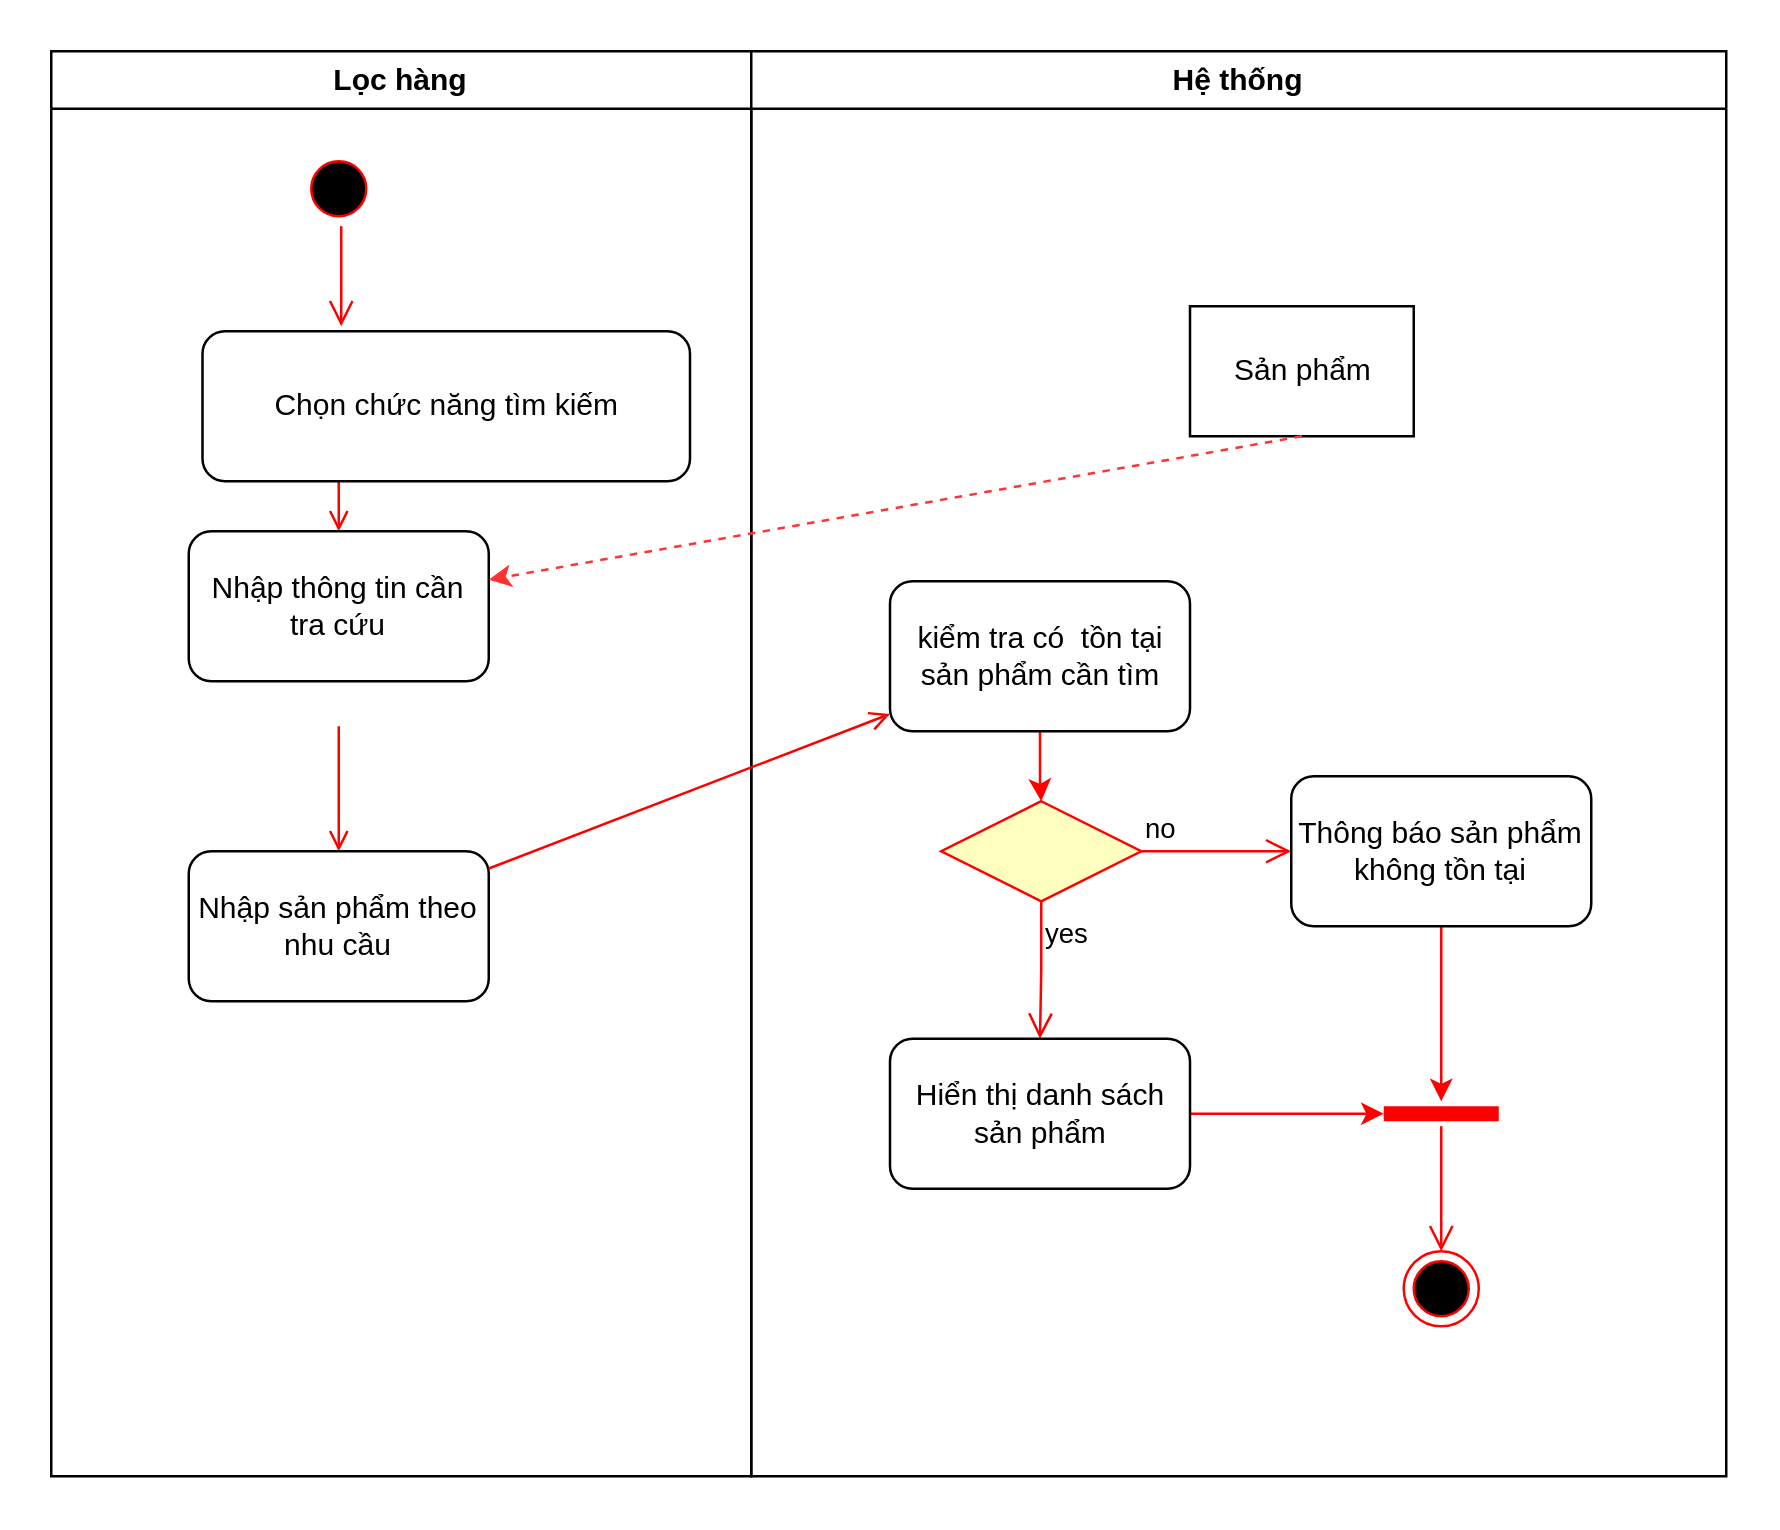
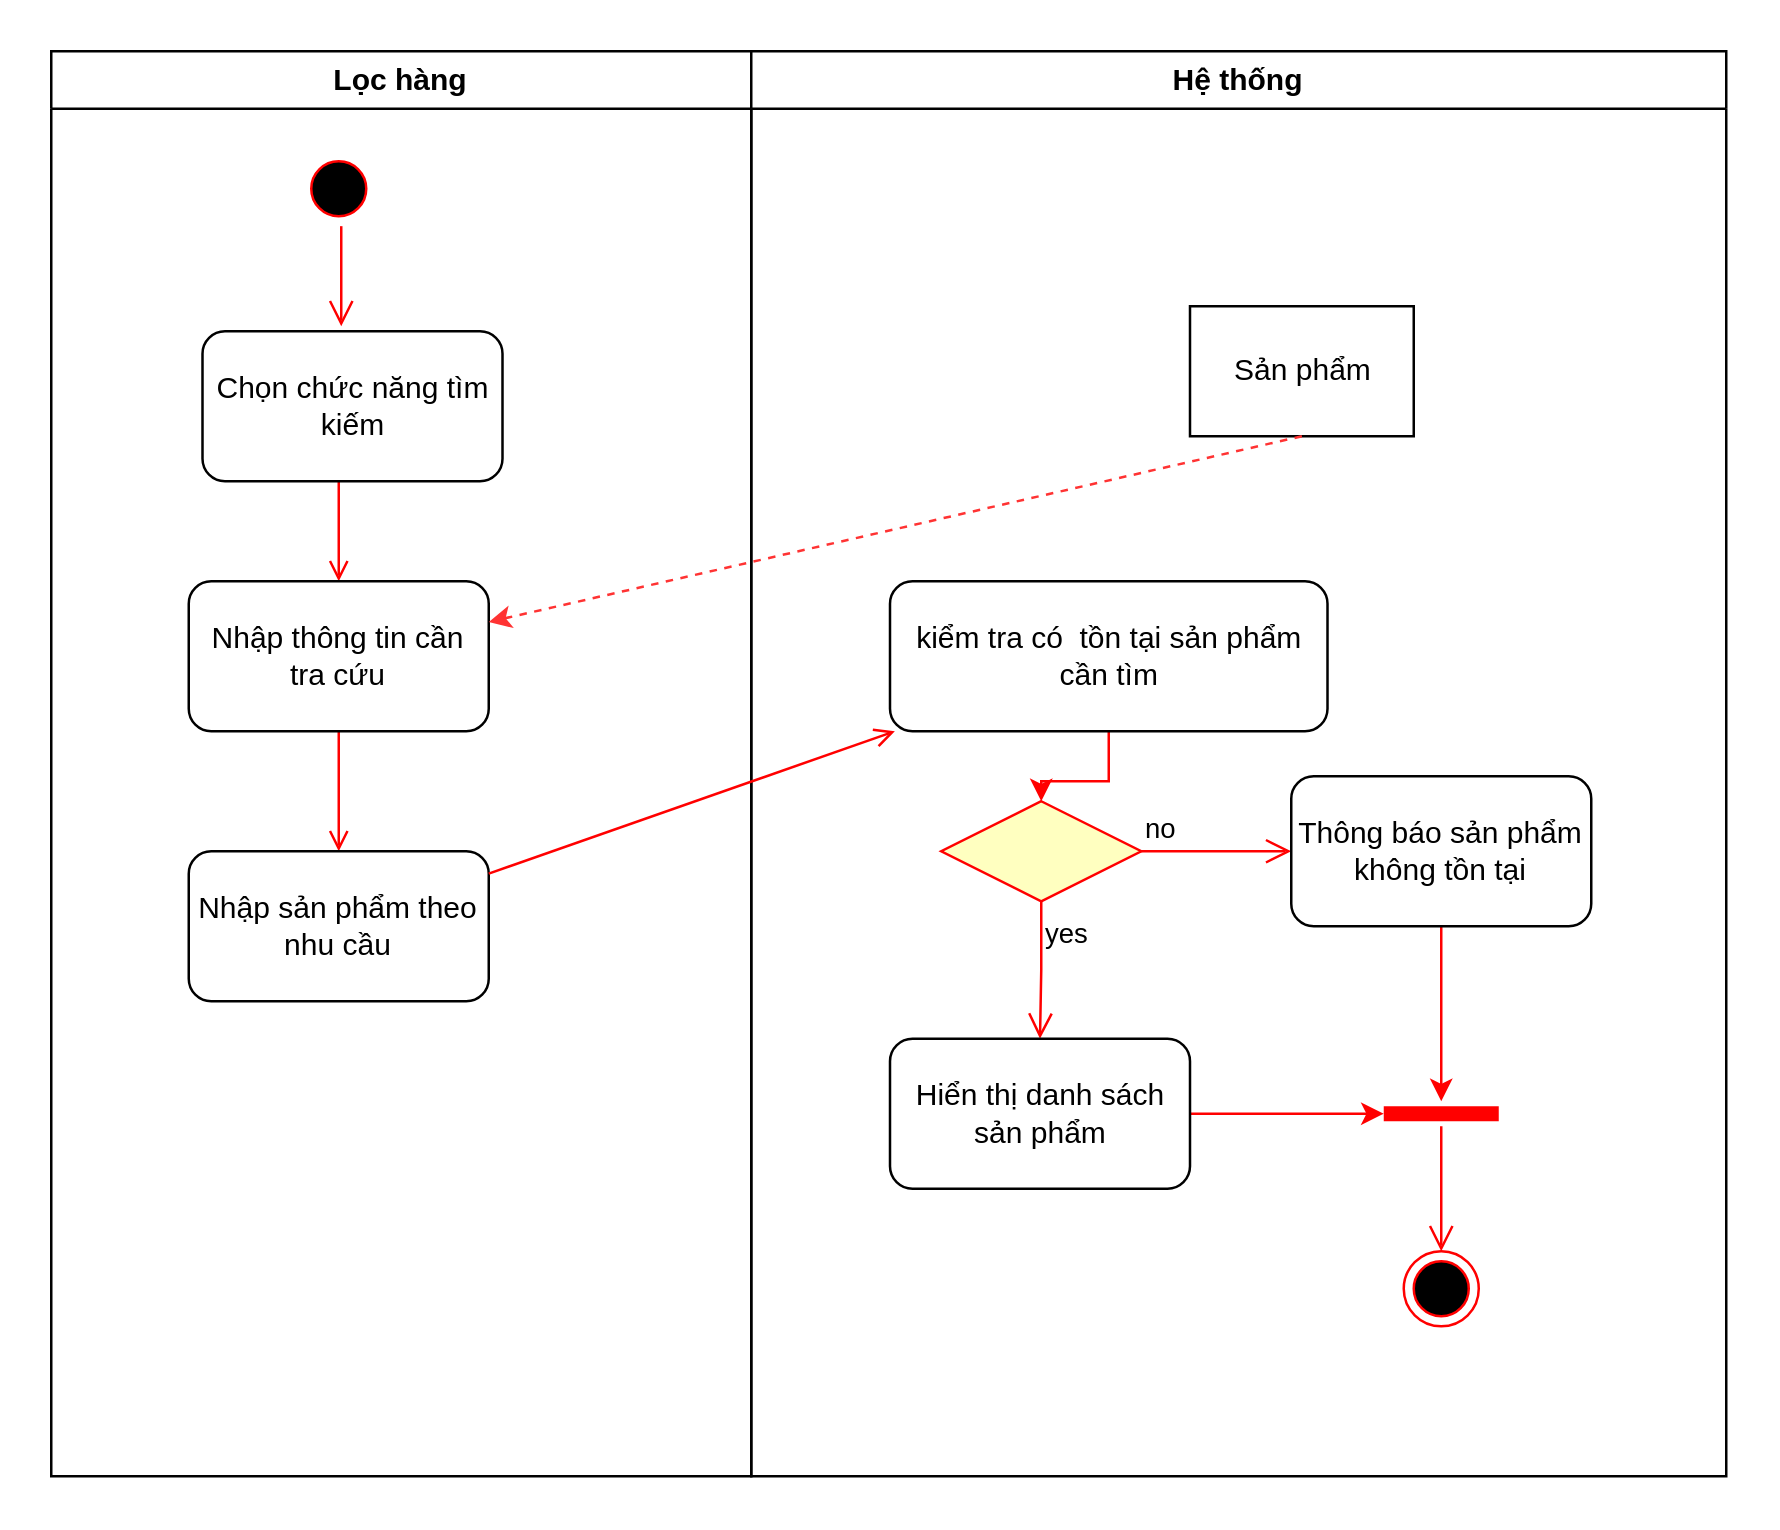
node "Chọn chức năng tìm kiếm": size 488x150 -> 300x150
node "Nhập thông tin cần tra cứu": moved (339, 606) -> (339, 656)
node "kiểm tra có tồn tại sản phẩm cần tìm": size 300x150 -> 438x150
